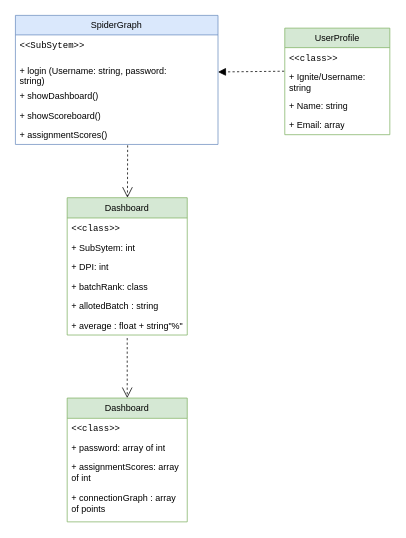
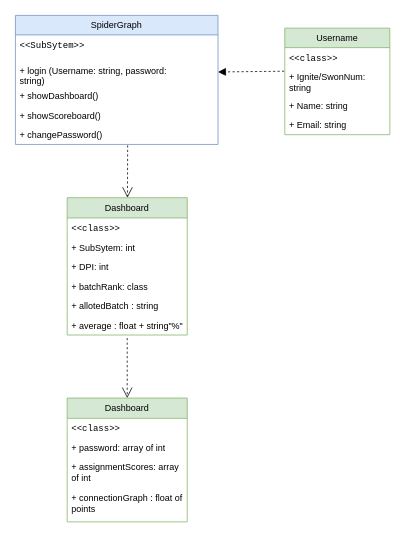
node "UserProfile": label "UserProfile" -> "Username"
node "+ Ignite/Username: string": label "+ Ignite/Username: string" -> "+ Ignite/SwonNum: string"
node "+ Email: array": label "+ Email: array" -> "+ Email: string"
node "+ assignmentScores()": label "+ assignmentScores()" -> "+ changePassword()"
node "+ connectionGraph : array of points": label "+ connectionGraph : array of points" -> "+ connectionGraph : float of points"
